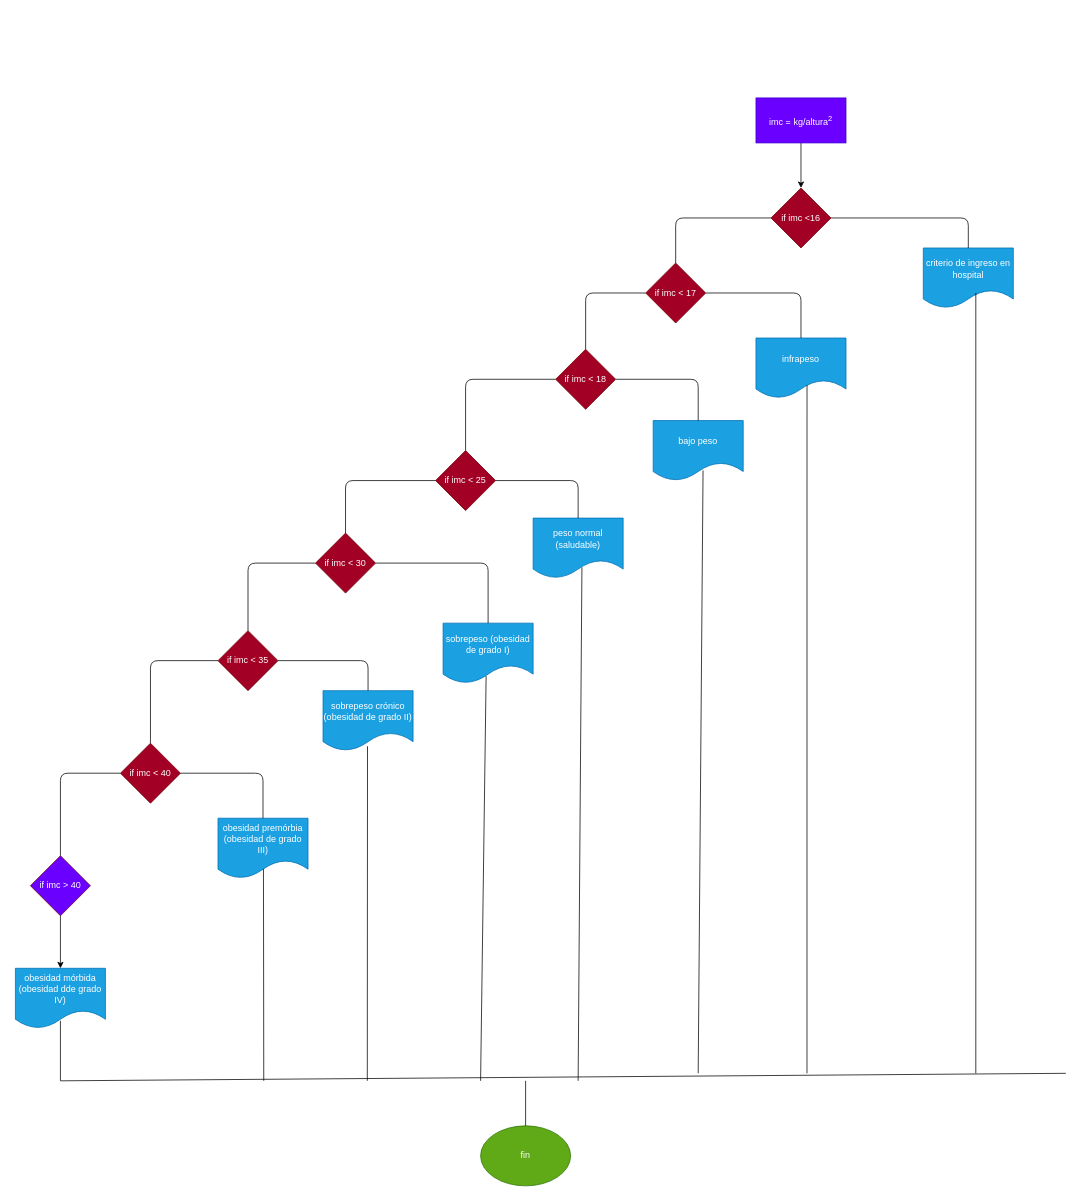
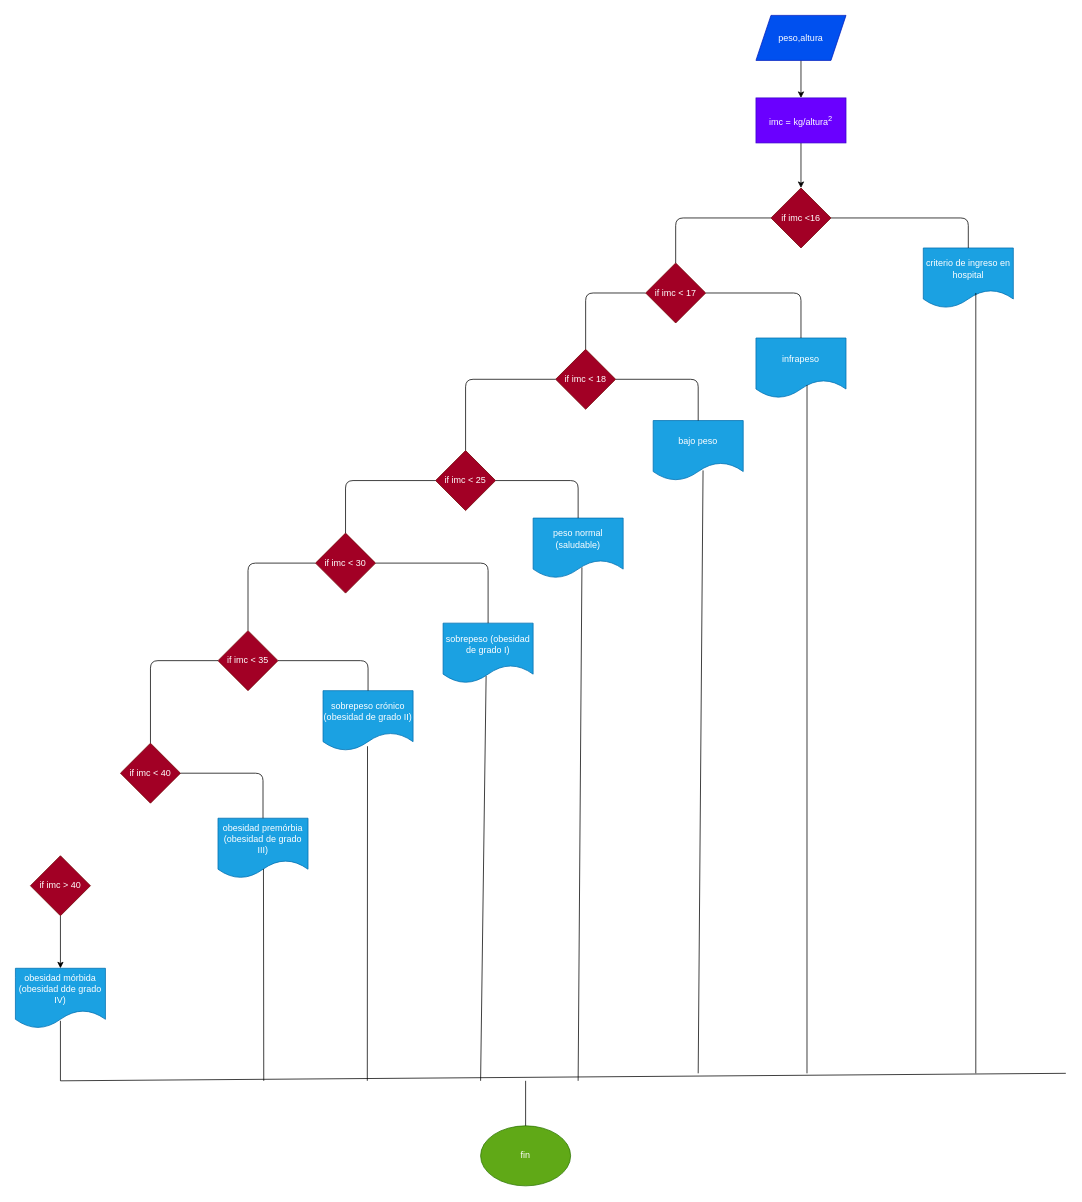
node "peso,altura": added
edge "peso,altura" -> "imc = kg/altura2": added
edge "if imc < 40" -- "if imc > 40": removed
node "if imc > 40": fillcolor #6a00ff -> #a20025
